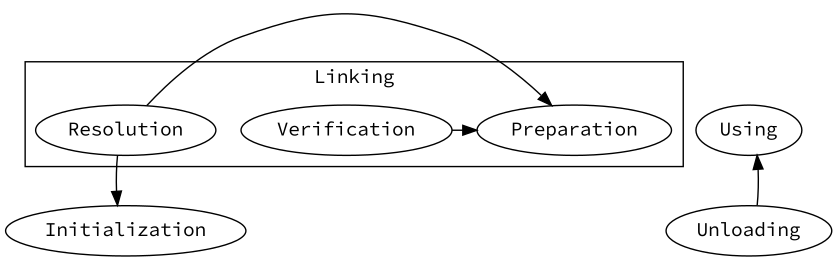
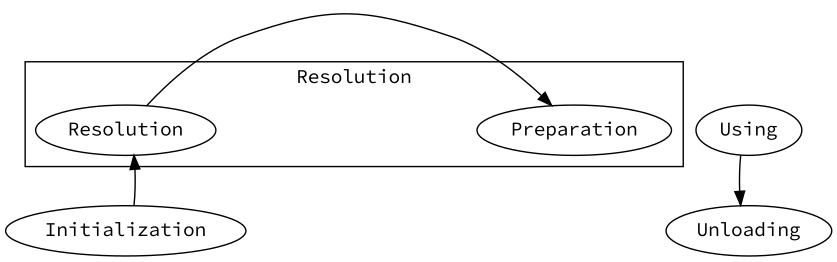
cluster "Linking": label "Linking" -> "Resolution"
node "Verification": removed
edge "Resolution" -> "Initialization": reversed
edge "Unloading" -> "Using": reversed
